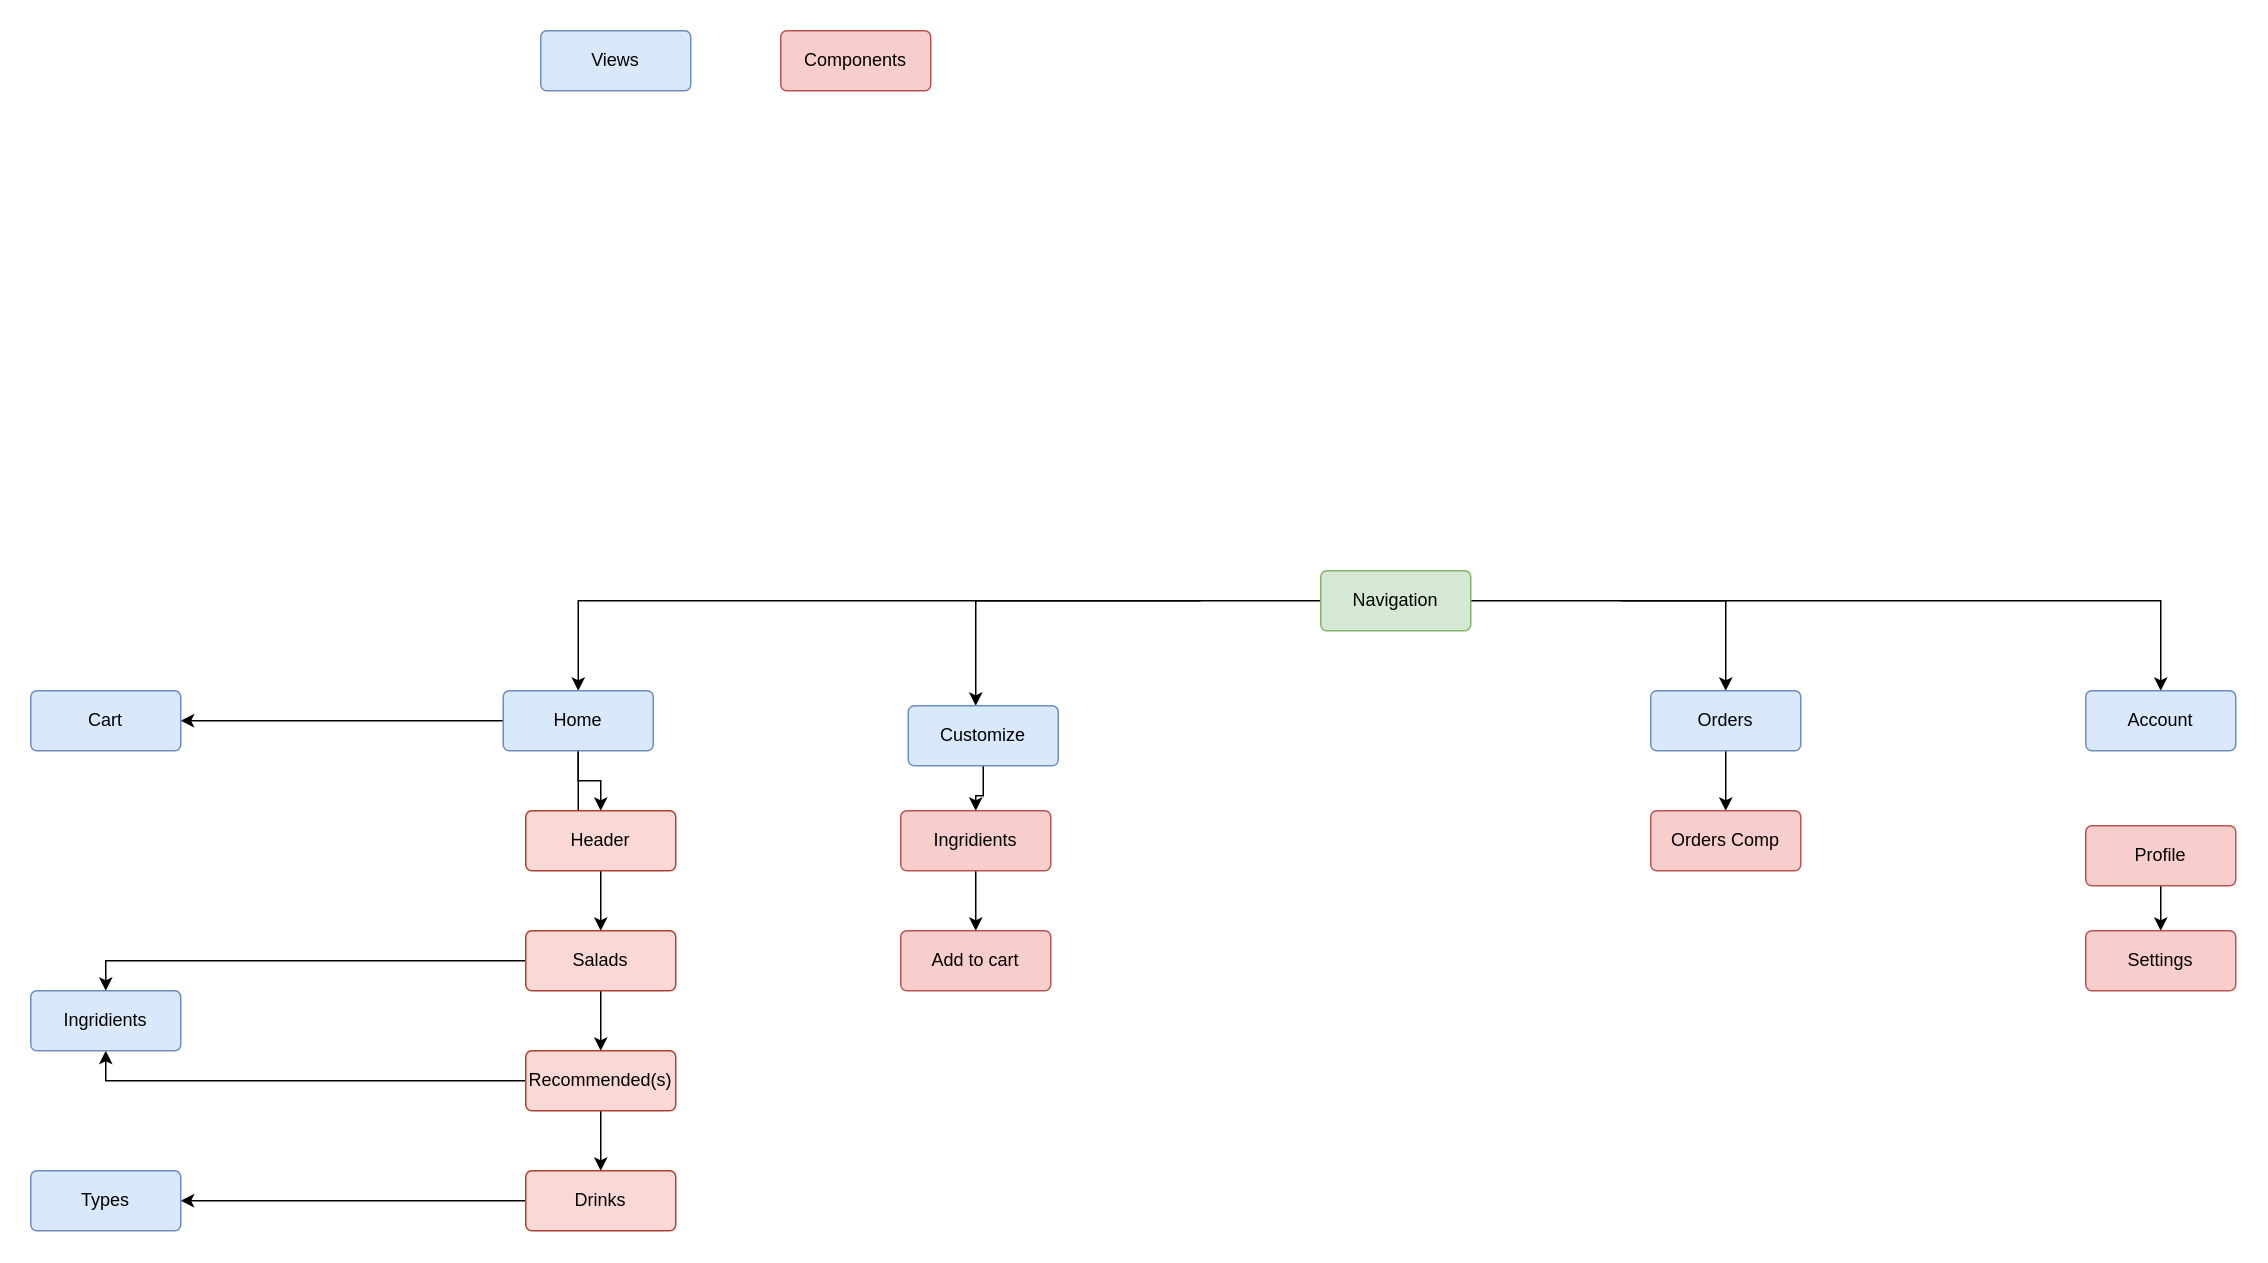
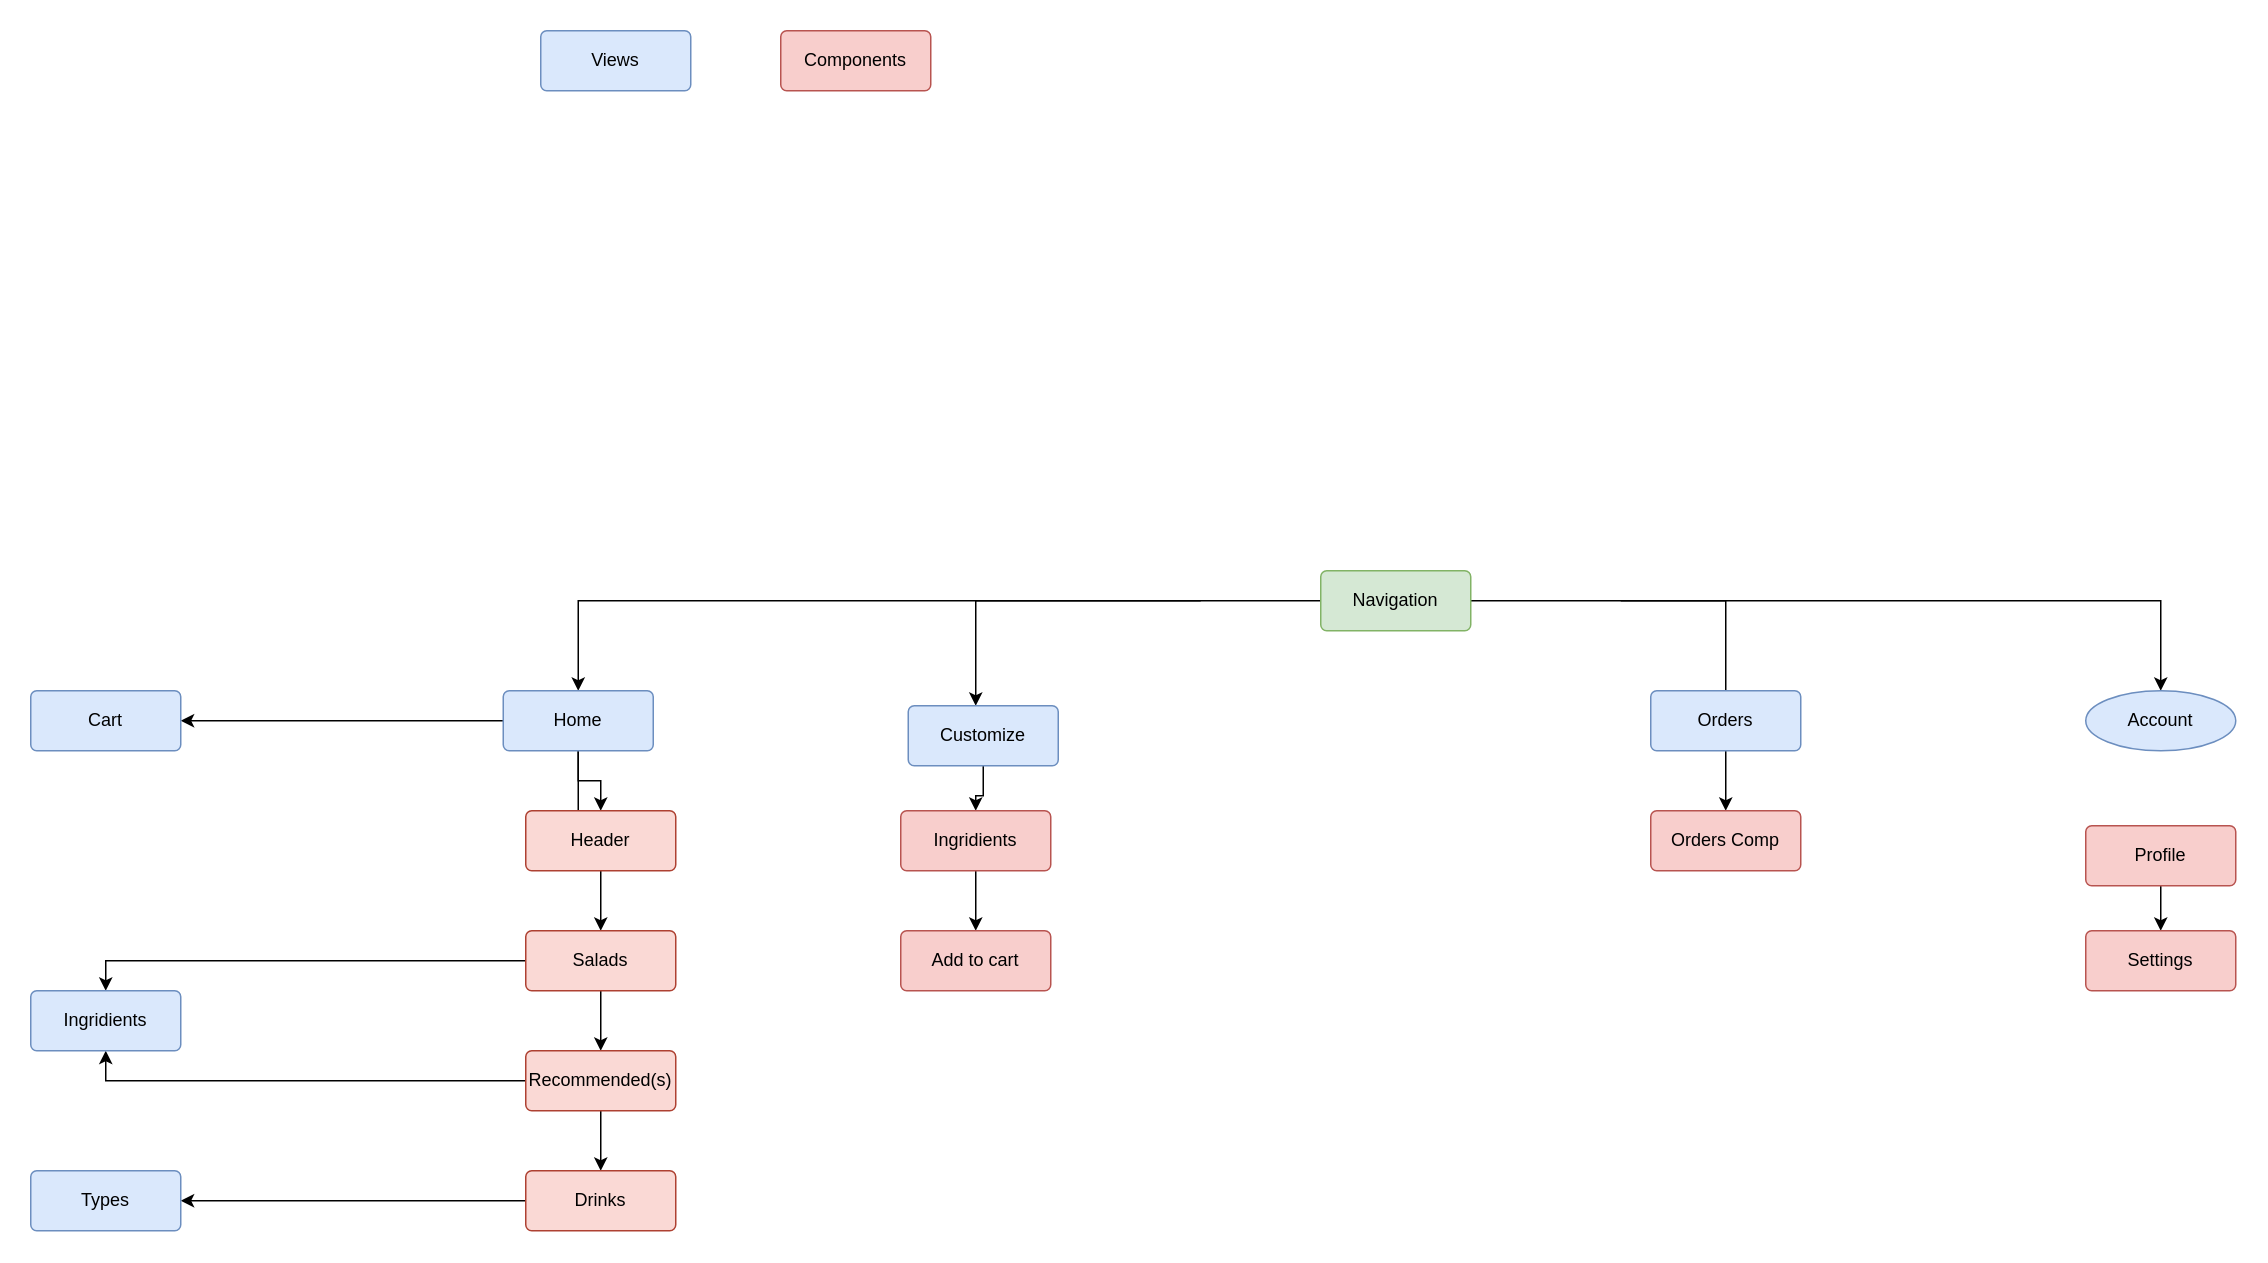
edge "Navigation" -> "Orders": arrowhead classic -> none
node "Account": shape rounded rectangle -> ellipse
